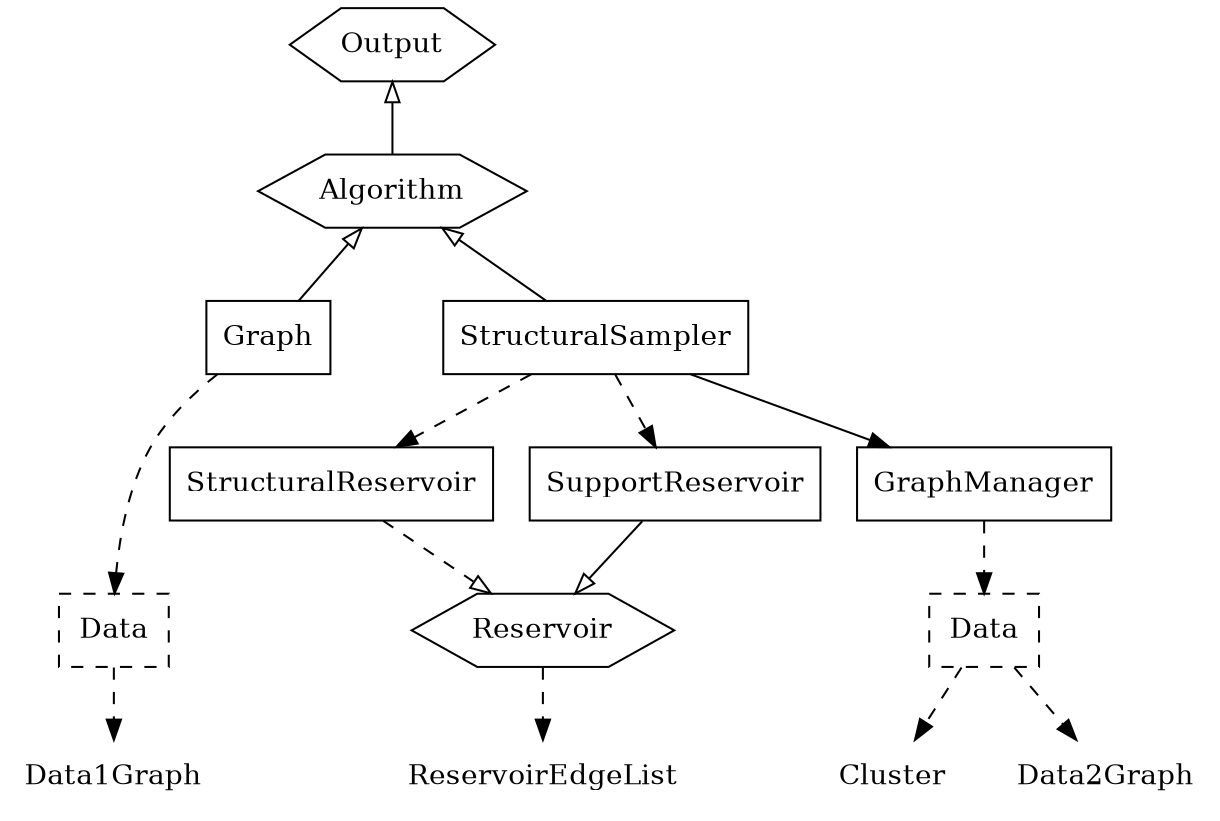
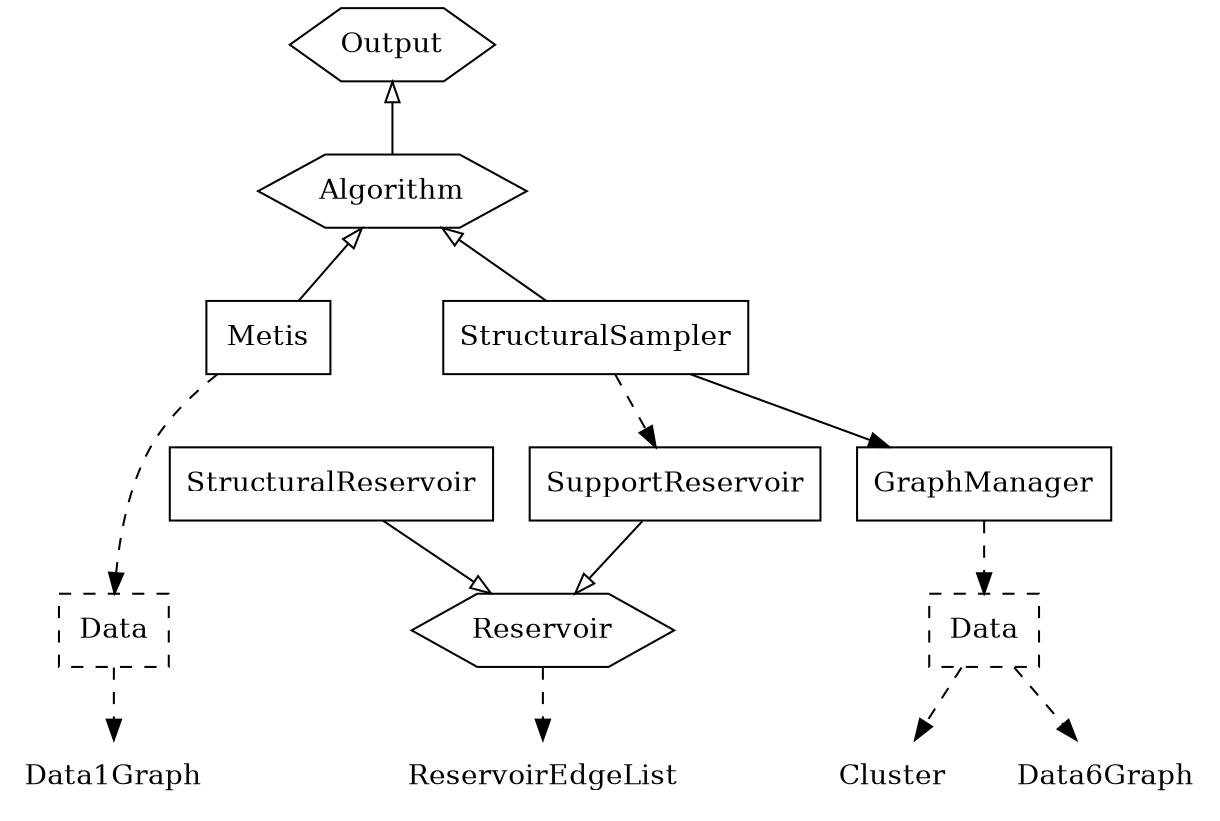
node "Graph": label "Graph" -> "Metis"
edge "StructuralSampler" -> "StructuralReservoir": removed
edge "StructuralReservoir" -> "Reservoir": style dashed -> solid
node "Data2Graph": label "Data2Graph" -> "Data6Graph"
